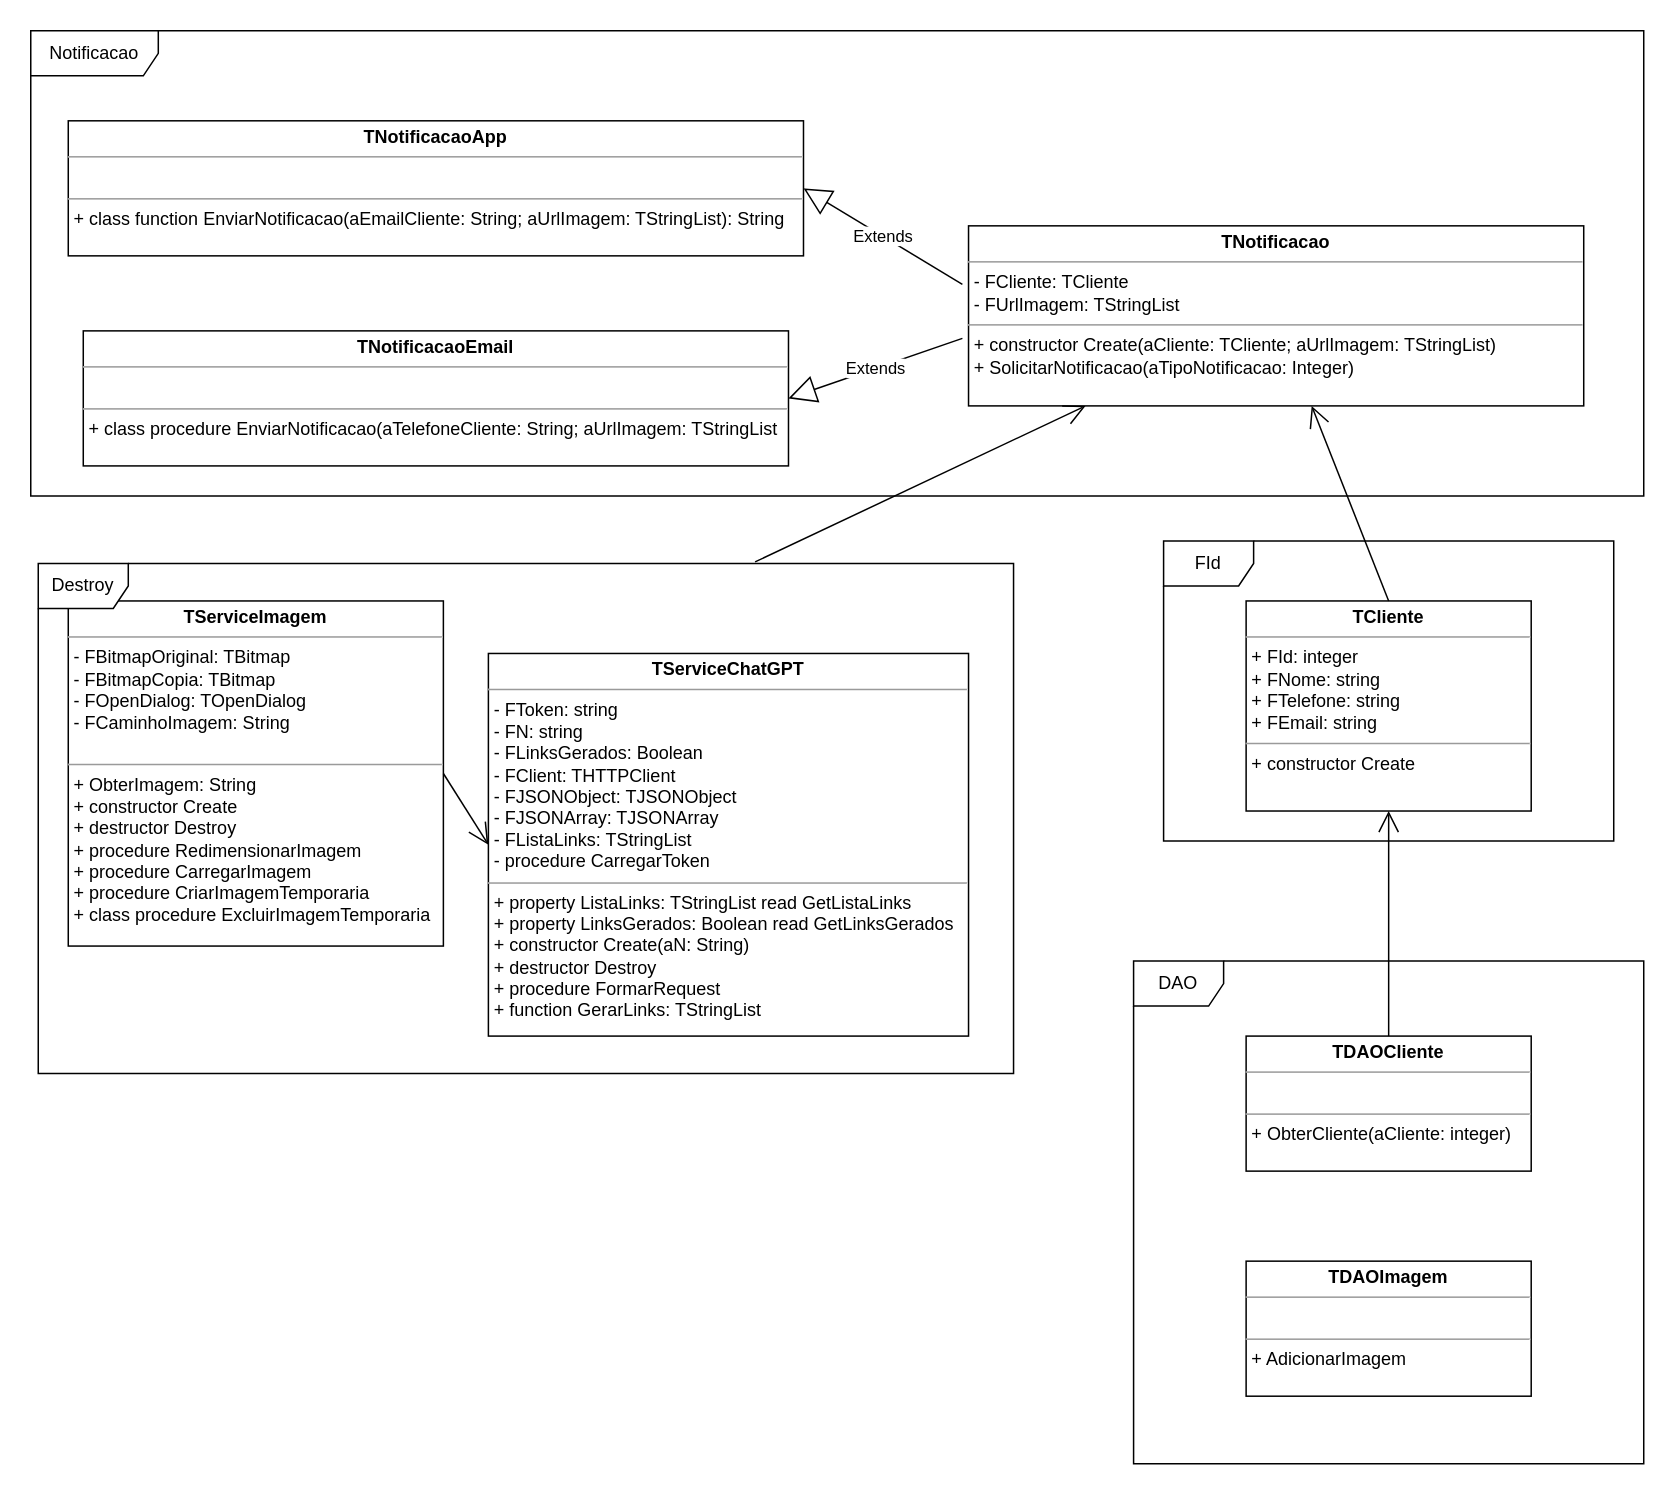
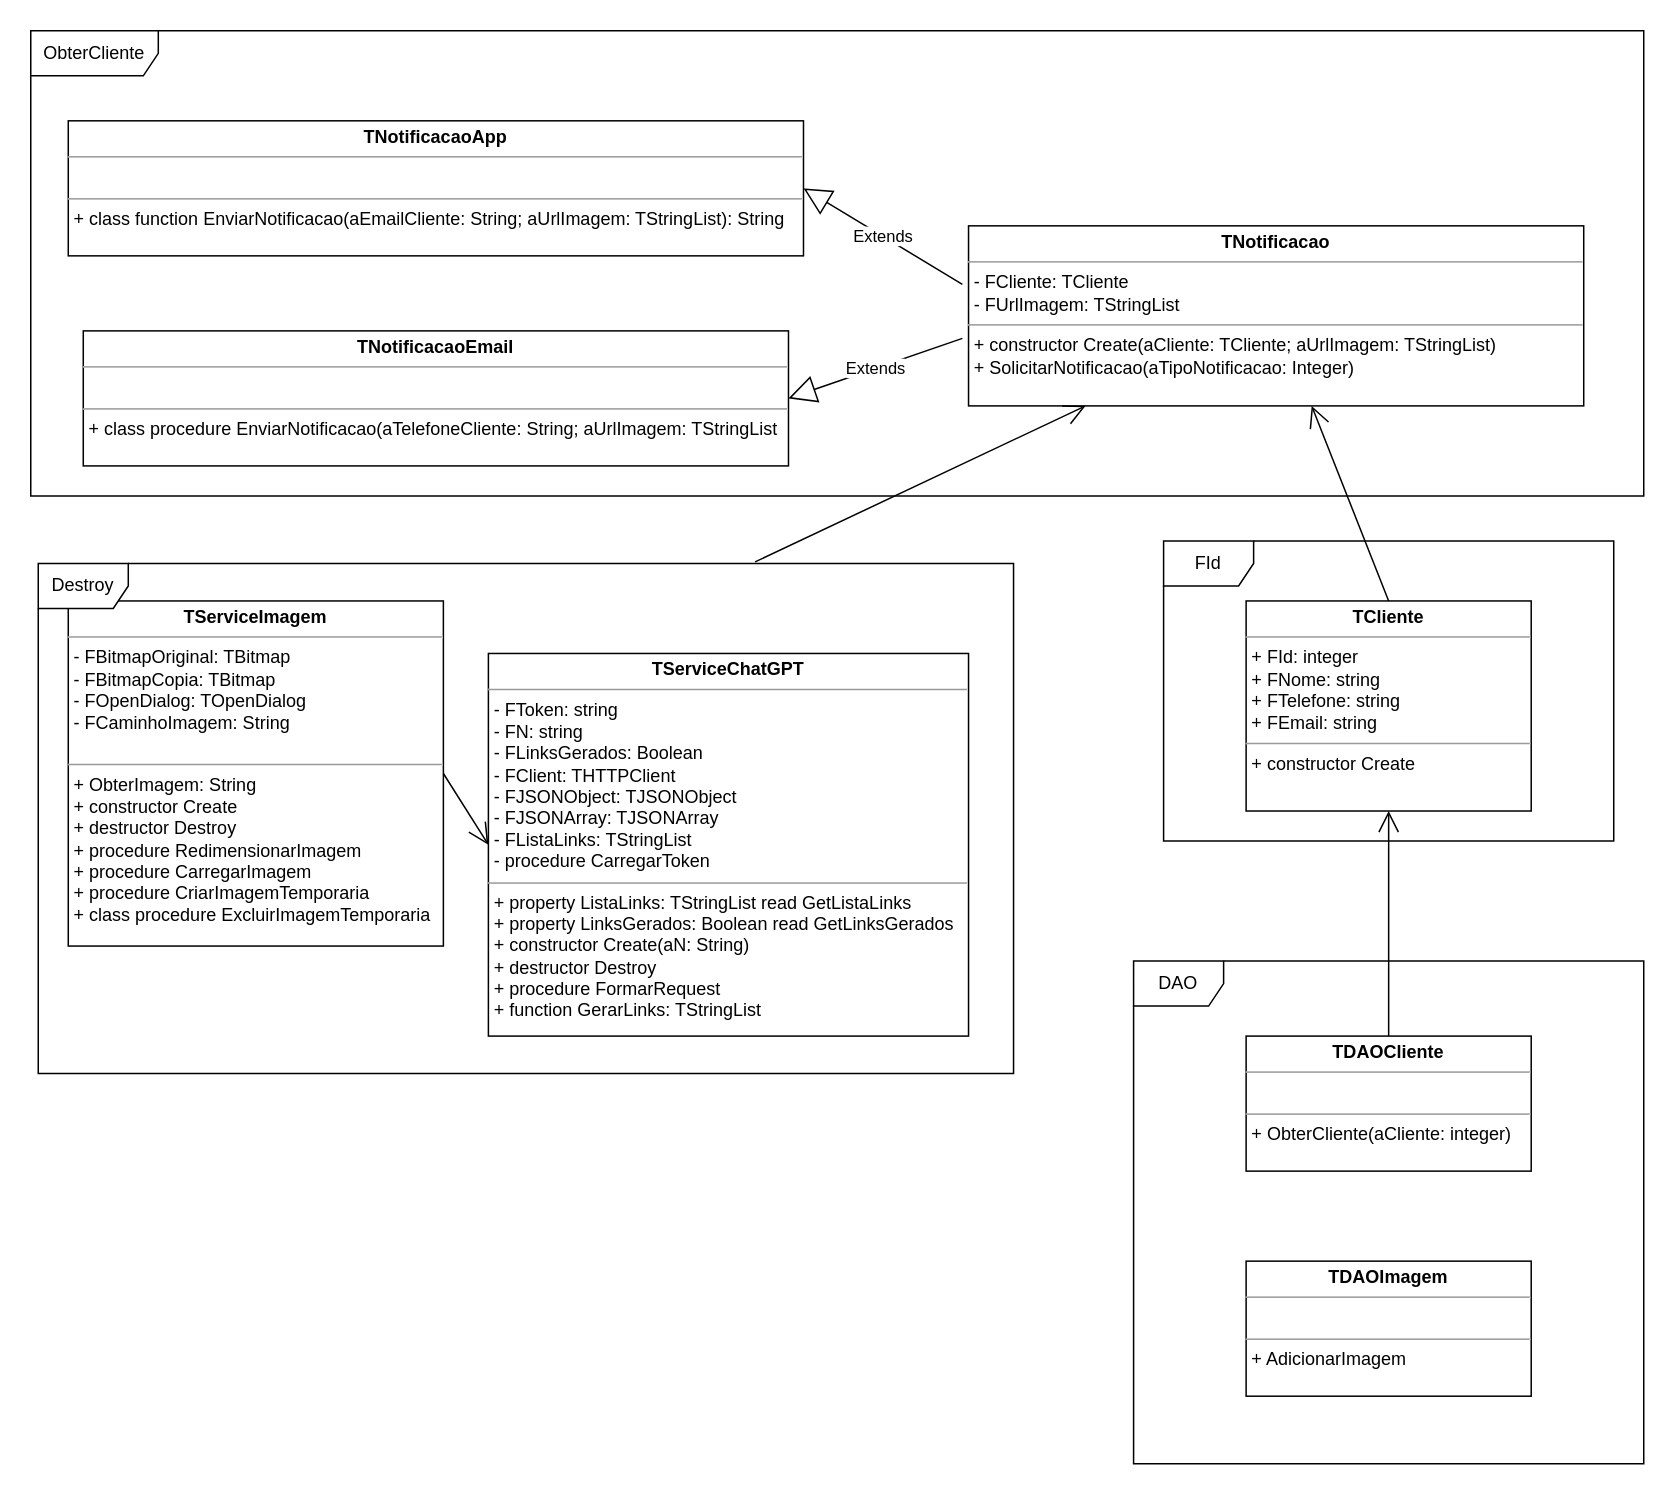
node "Notificacao": label "Notificacao" -> "ObterCliente"
